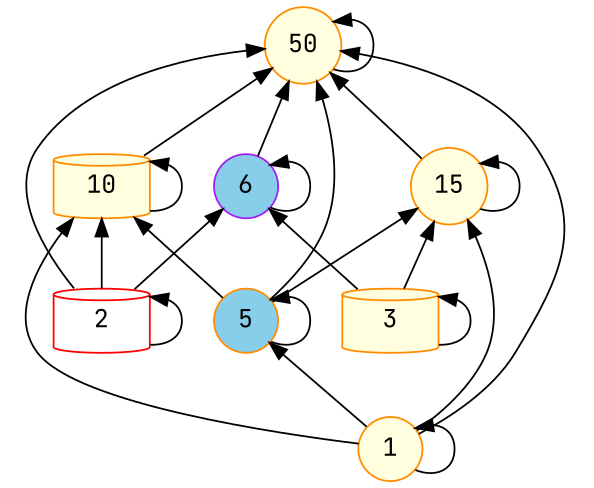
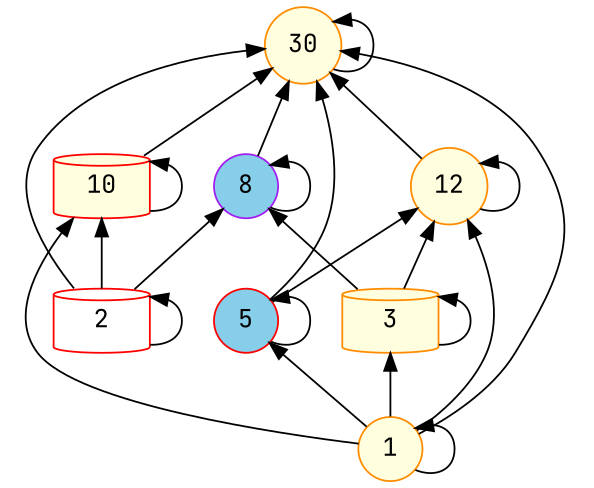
node "50": label "50" -> "30"
node "10": color darkorange -> red
node "6": label "6" -> "8"
node "15": label "15" -> "12"
edge "5" -> "10": removed
node "5": color darkorange -> red
edge "1" -> "3": added
